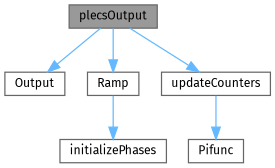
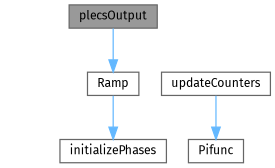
edge "plecsOutput" -> "updateCounters": removed
node "Output": removed
